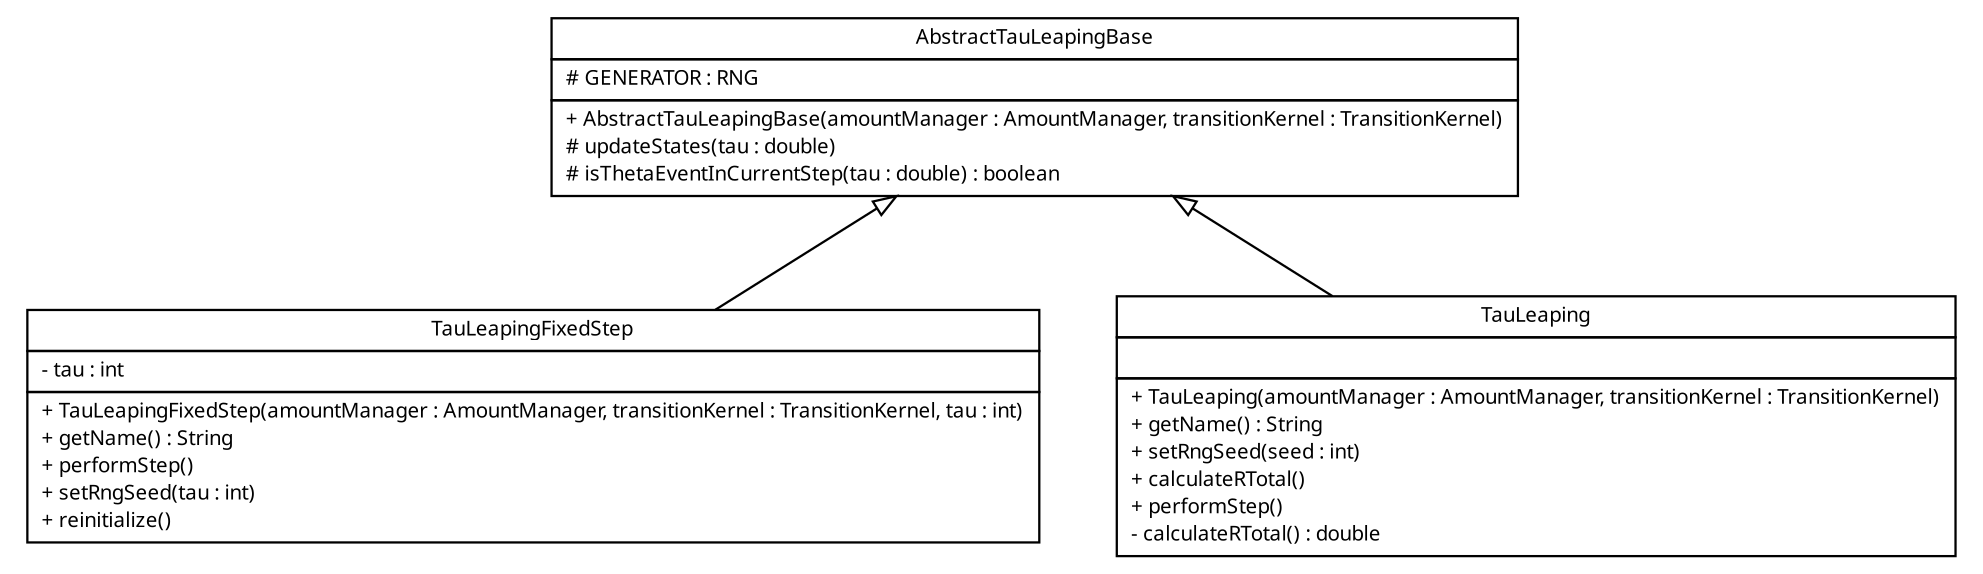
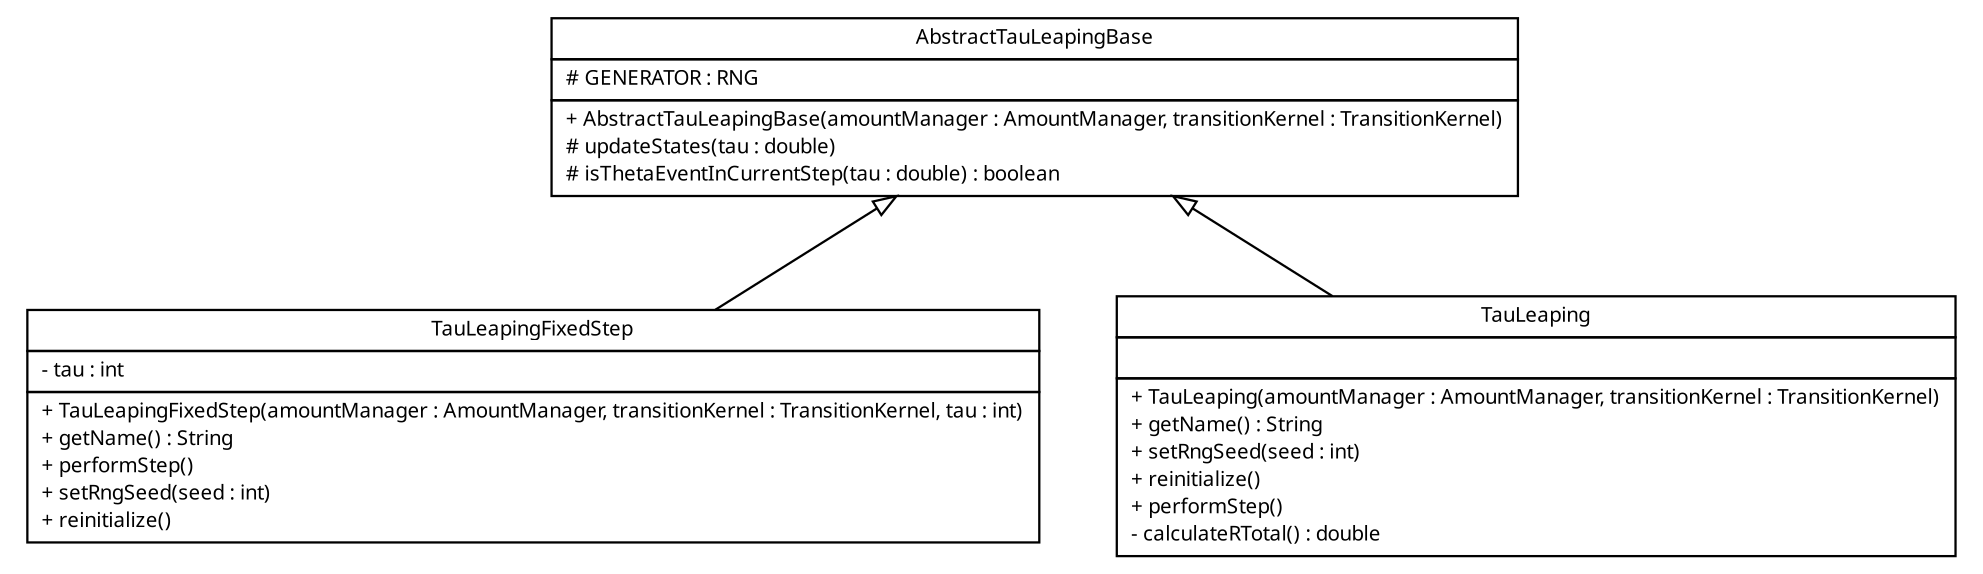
node "TauLeaping": text "+ calculateRTotal()" -> "+ reinitialize()"
node "TauLeapingFixedStep": text "+ setRngSeed(tau : int)" -> "+ setRngSeed(seed : int)"
